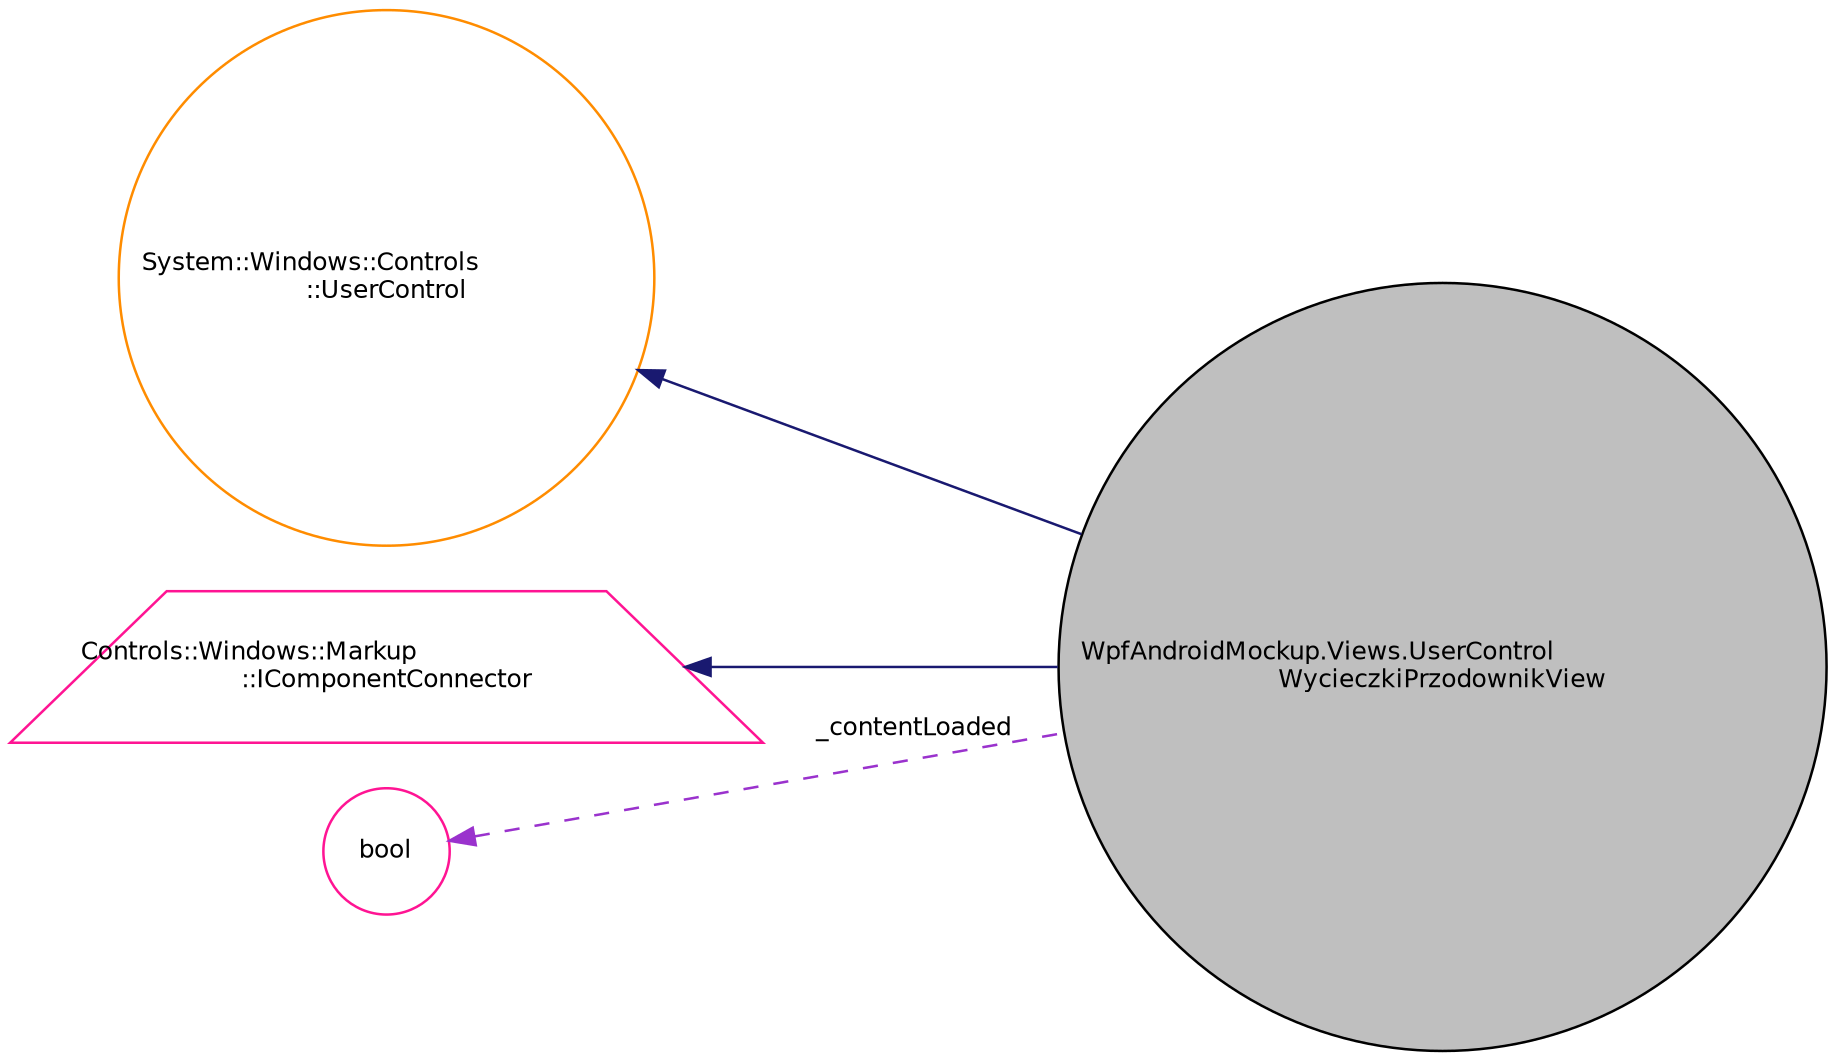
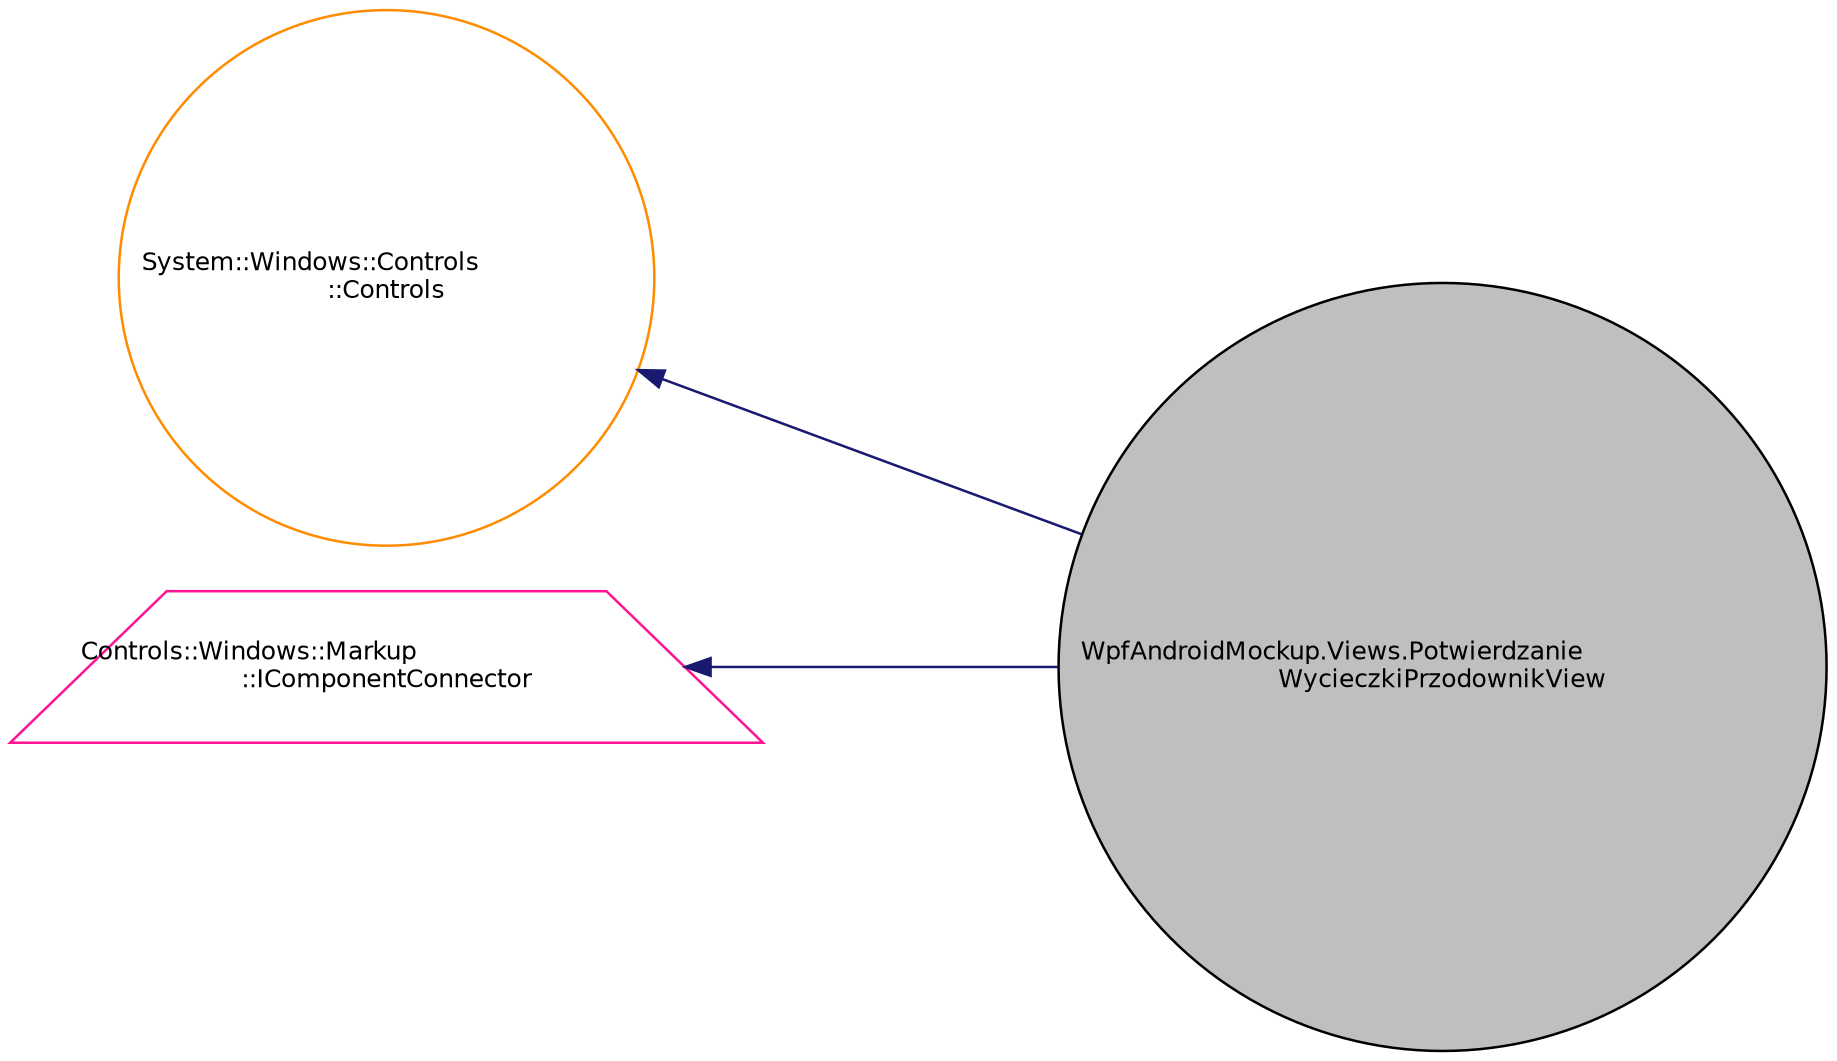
node "System::Windows::Controls ::UserControl": label "System::Windows::Controls ::UserControl" -> "System::Windows::Controls ::Controls"
node "WpfAndroidMockup.Views.UserControl WycieczkiPrzodownikView": label "WpfAndroidMockup.Views.UserControl WycieczkiPrzodownikView" -> "WpfAndroidMockup.Views.Potwierdzanie WycieczkiPrzodownikView"
node "bool": removed
